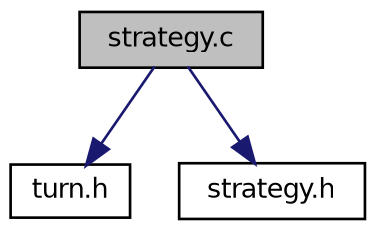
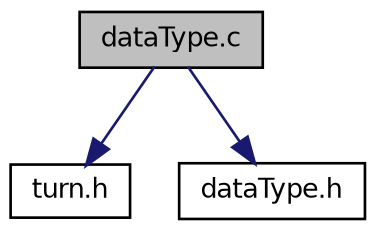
node "strategy.c": label "strategy.c" -> "dataType.c"
node "strategy.h": label "strategy.h" -> "dataType.h"
